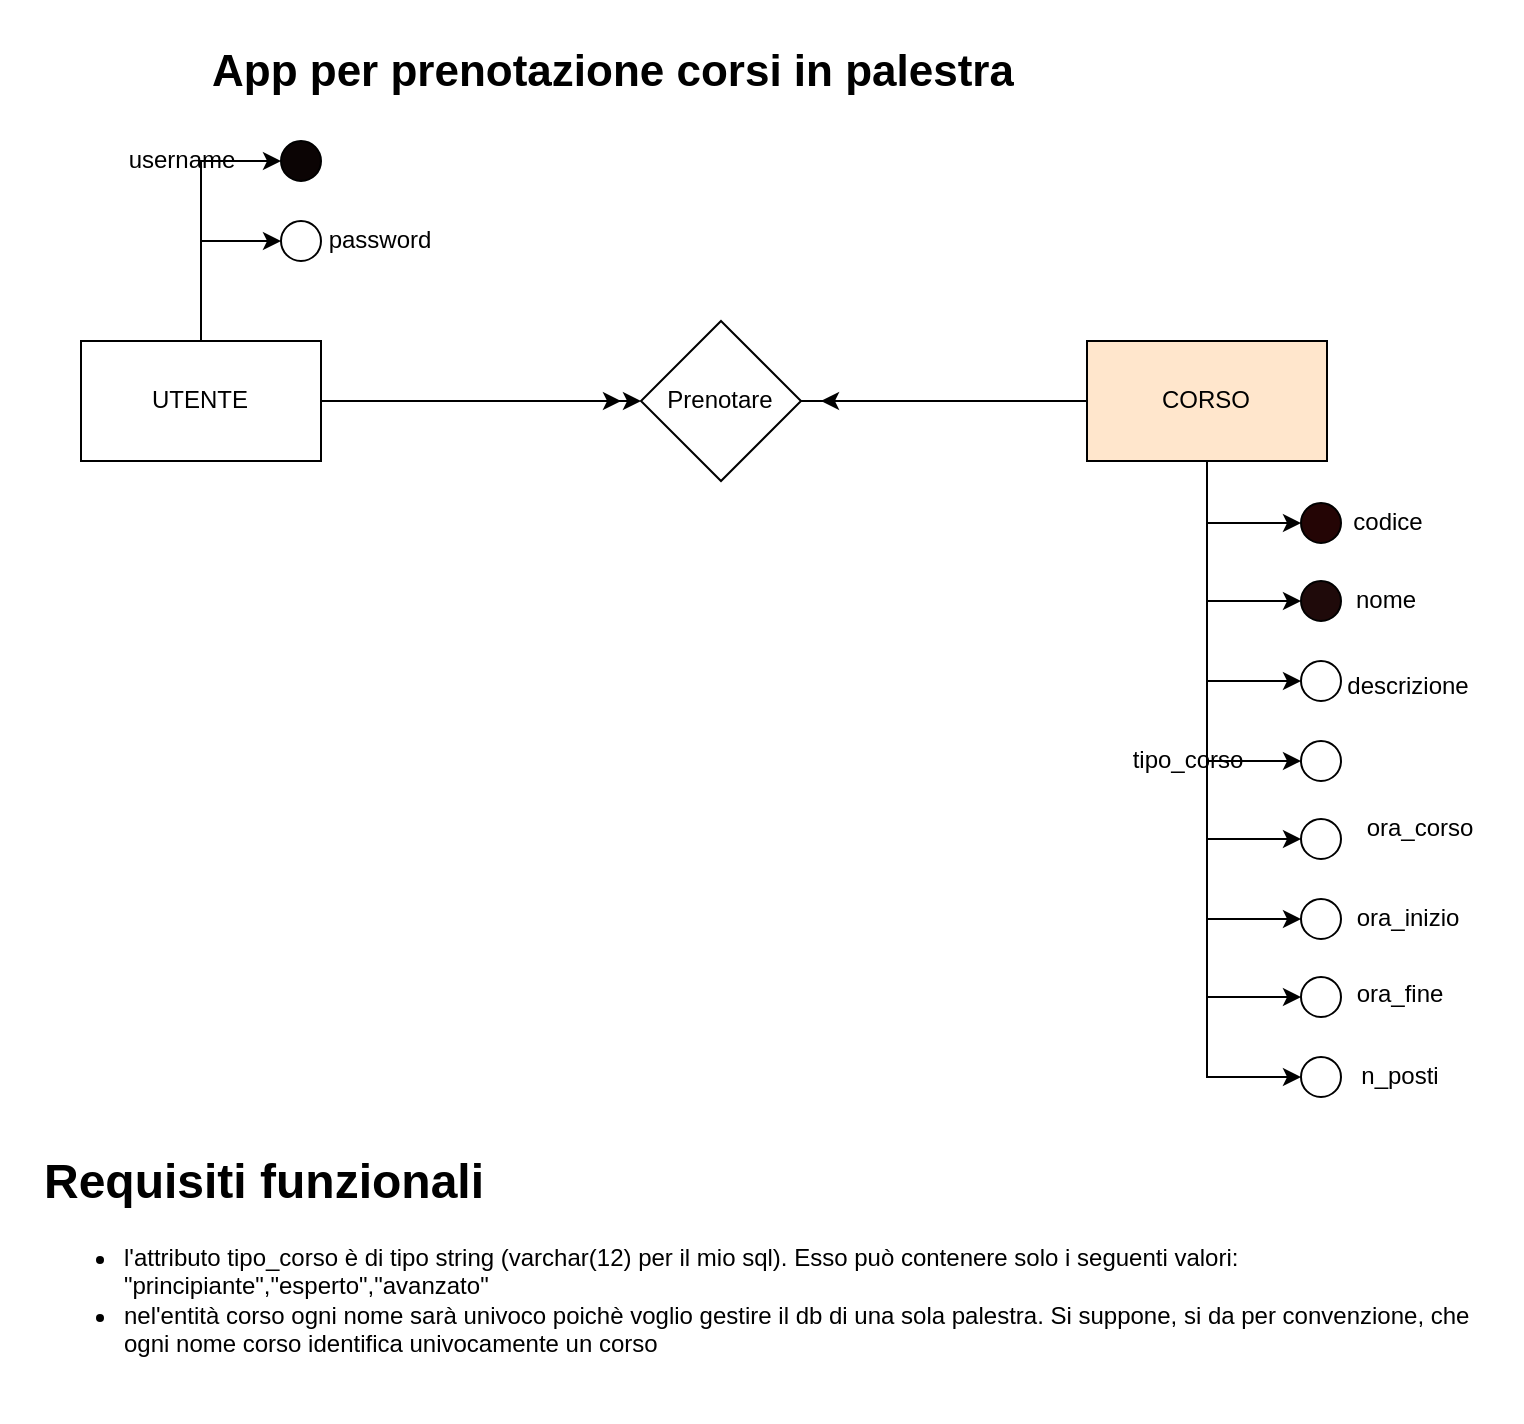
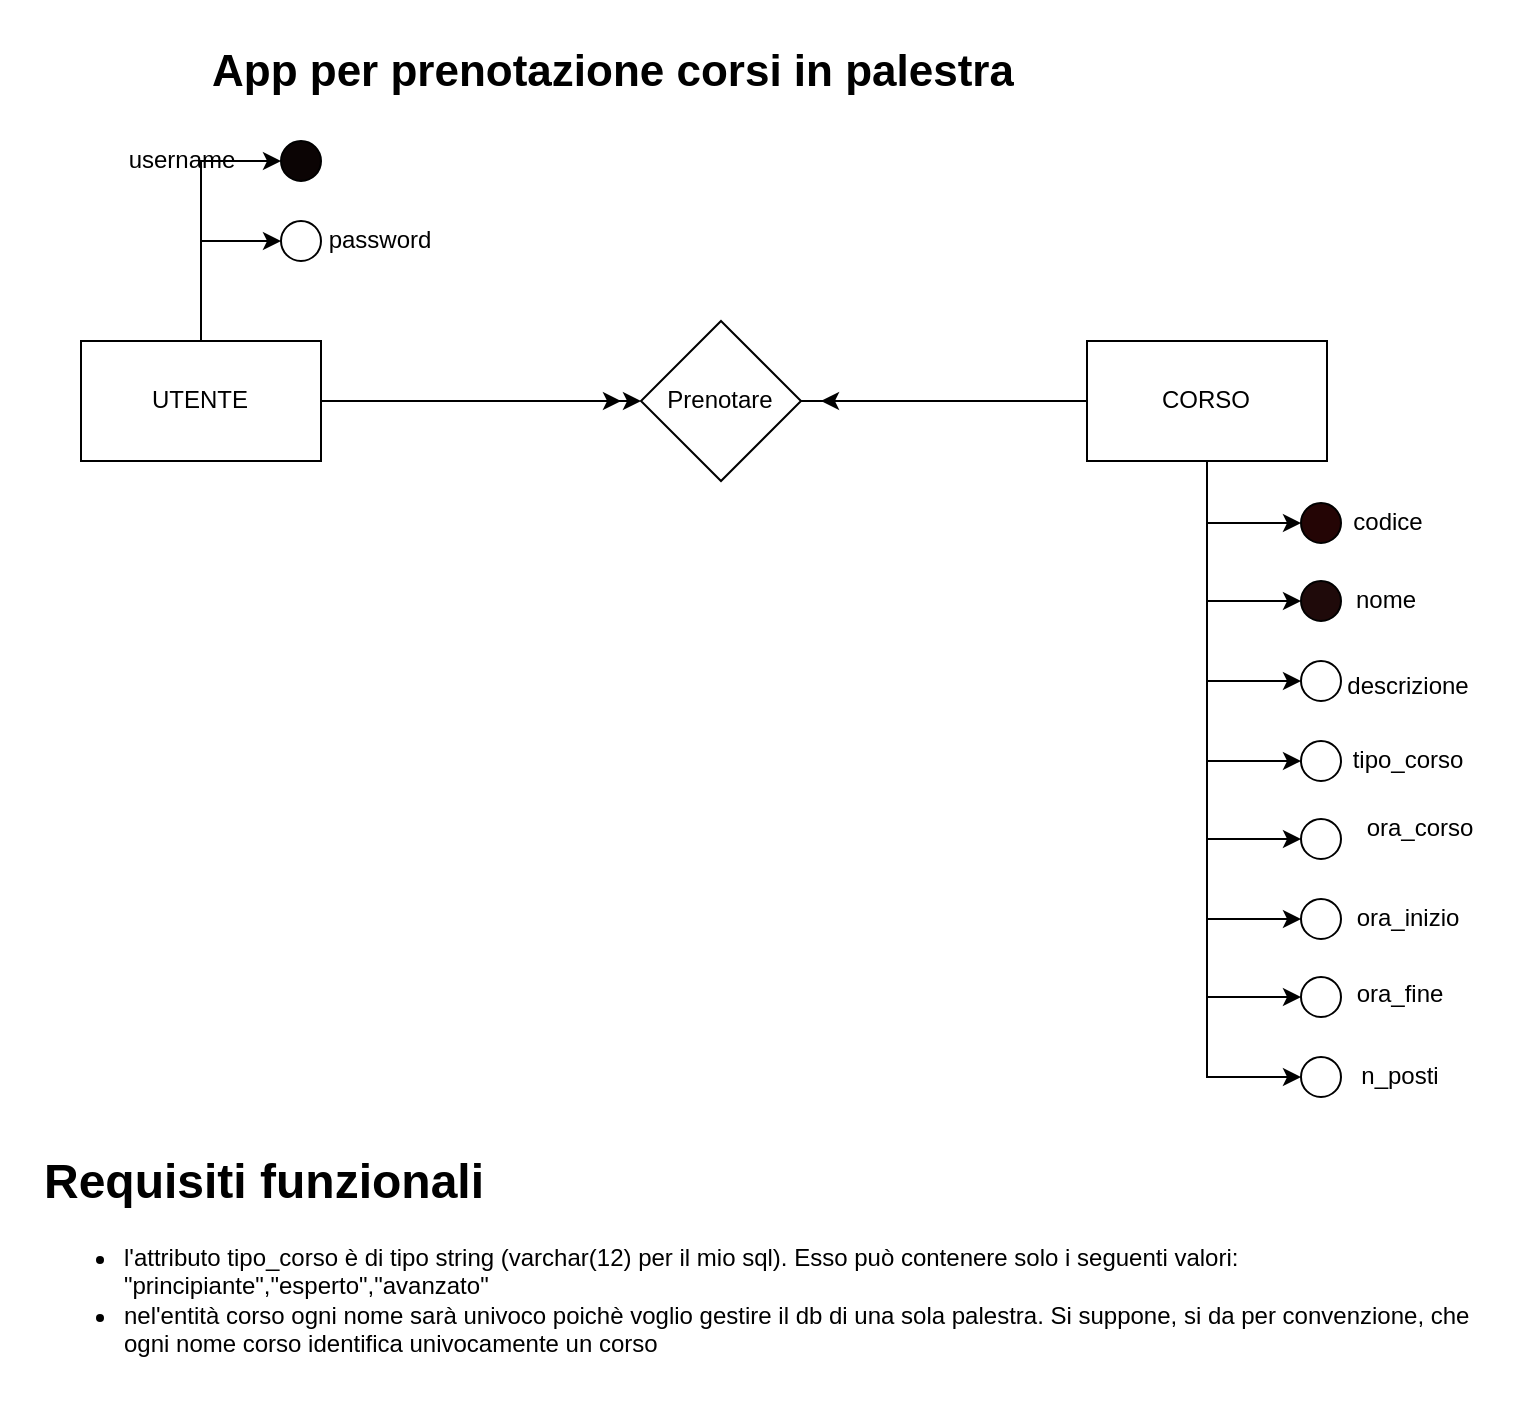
node "CORSO": fillcolor #ffe6cc -> #ffffff
node "tipo_corso": moved (1189, 761) -> (1409, 761)
